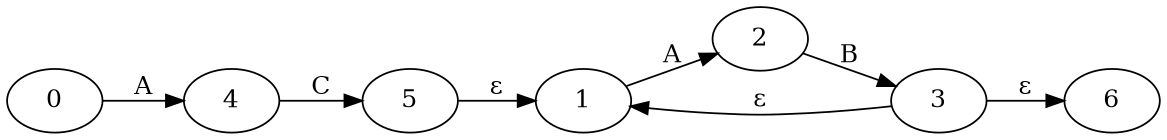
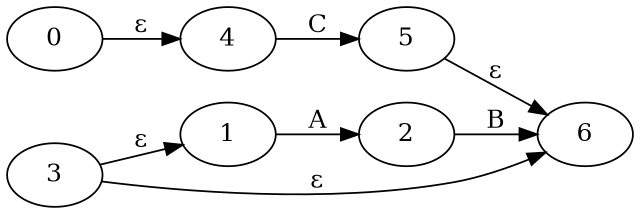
edge "2" -> "3": now "2" -> "6"
edge "0" -> "4": label "A" -> "ε"
edge "5" -> "1": now "5" -> "6"
